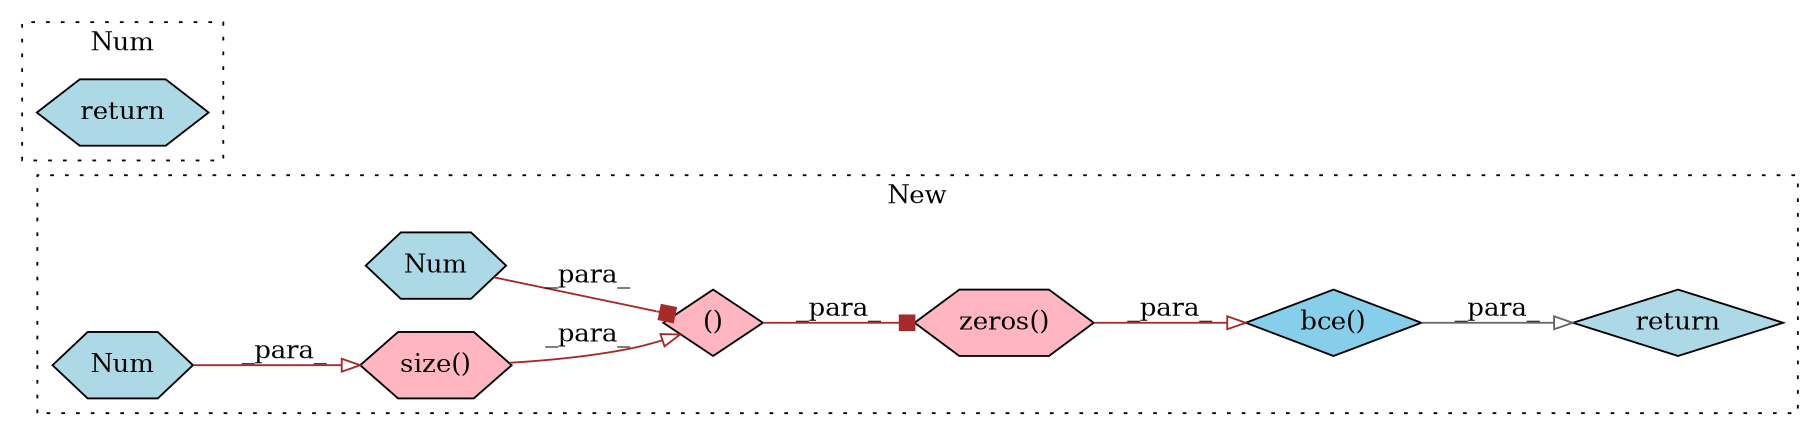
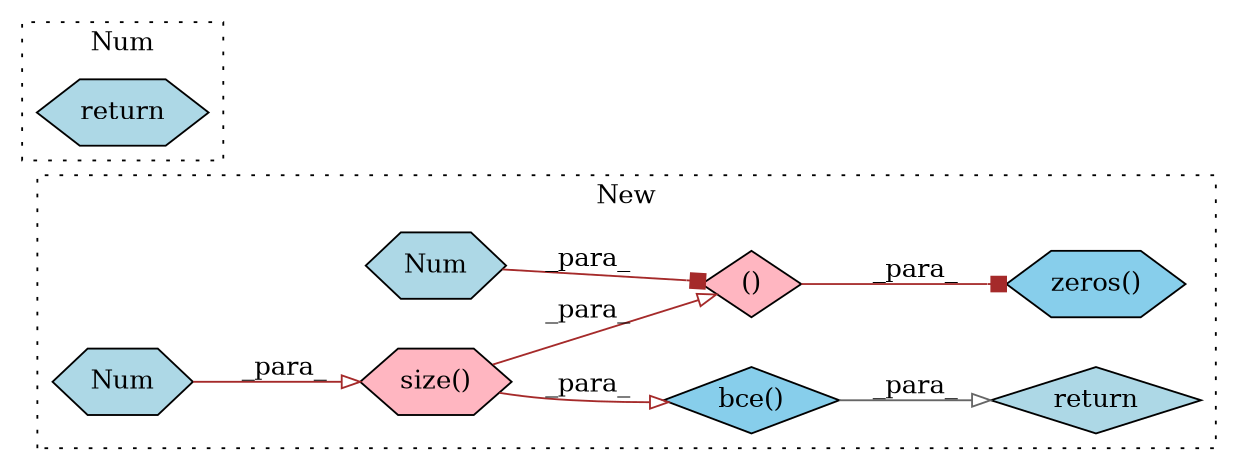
node "zeros()": fillcolor lightpink -> skyblue
edge "zeros()" -> "bce()": now "size()" -> "bce()"
